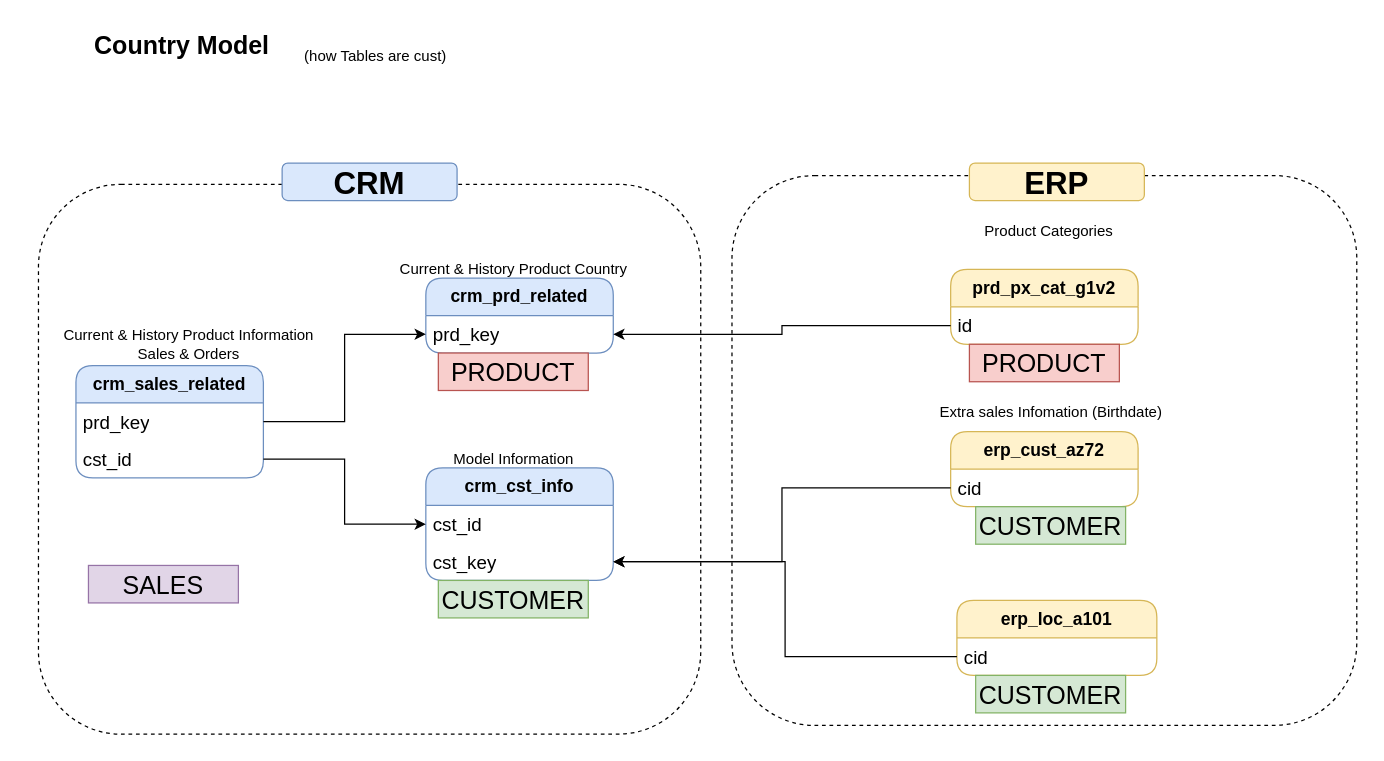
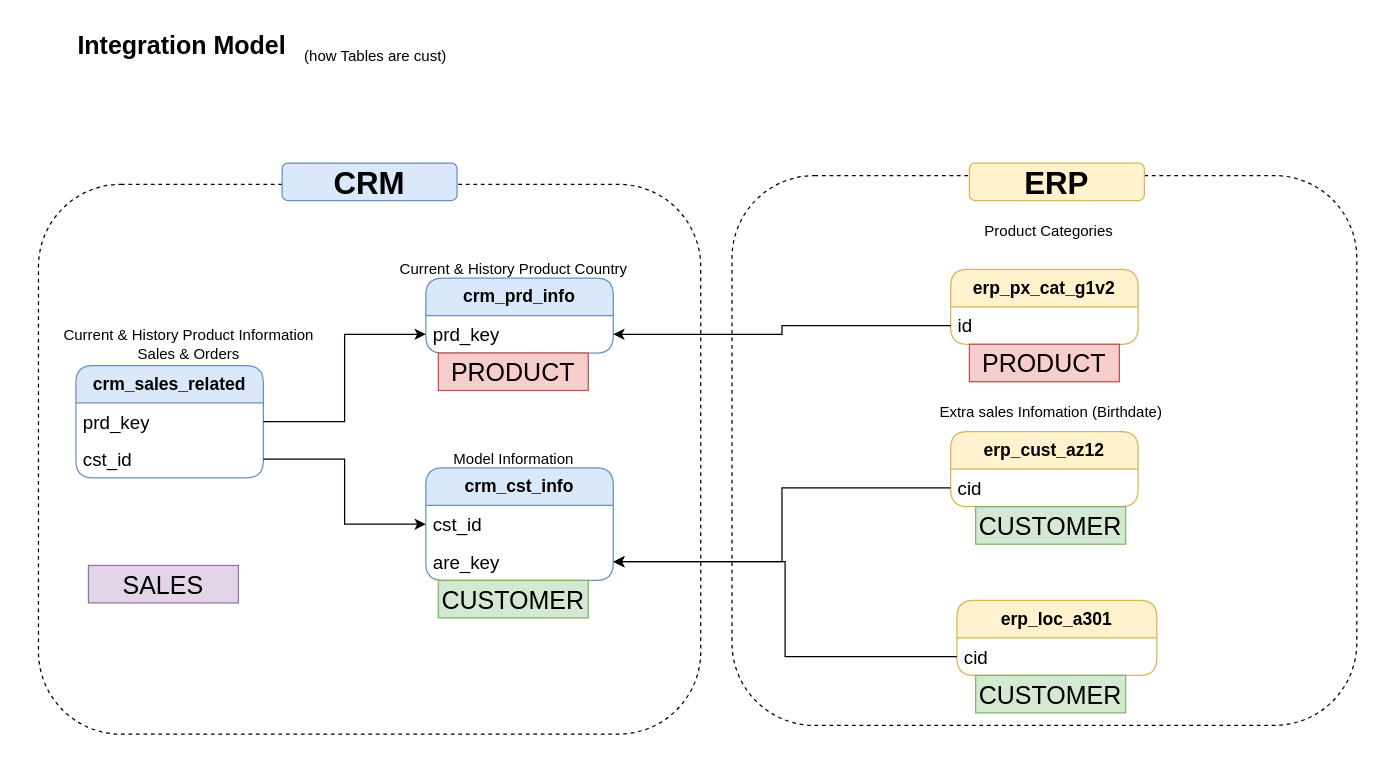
node "Country Model": label "Country Model" -> "Integration Model"
node "prd_px_cat_g1v2": label "prd_px_cat_g1v2" -> "erp_px_cat_g1v2"
node "crm_prd_related": label "crm_prd_related" -> "crm_prd_info"
node "erp_cust_az72": label "erp_cust_az72" -> "erp_cust_az12"
node "cst_key": label "cst_key" -> "are_key"
node "erp_loc_a101": label "erp_loc_a101" -> "erp_loc_a301"
